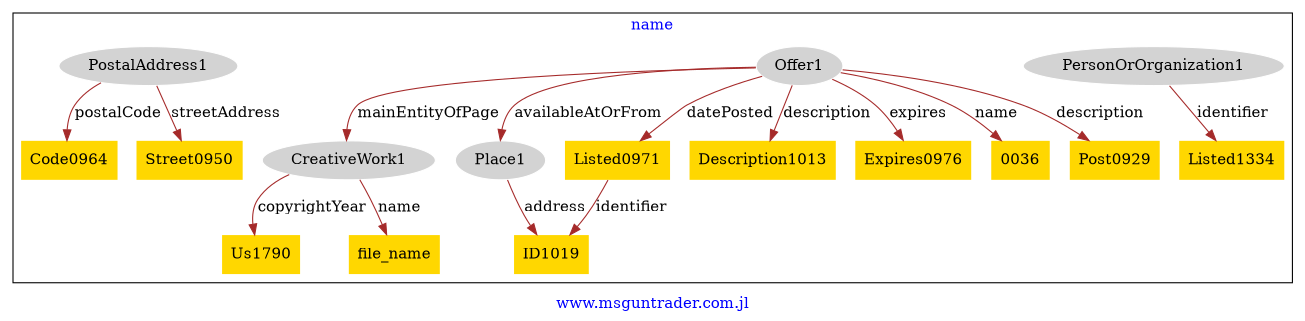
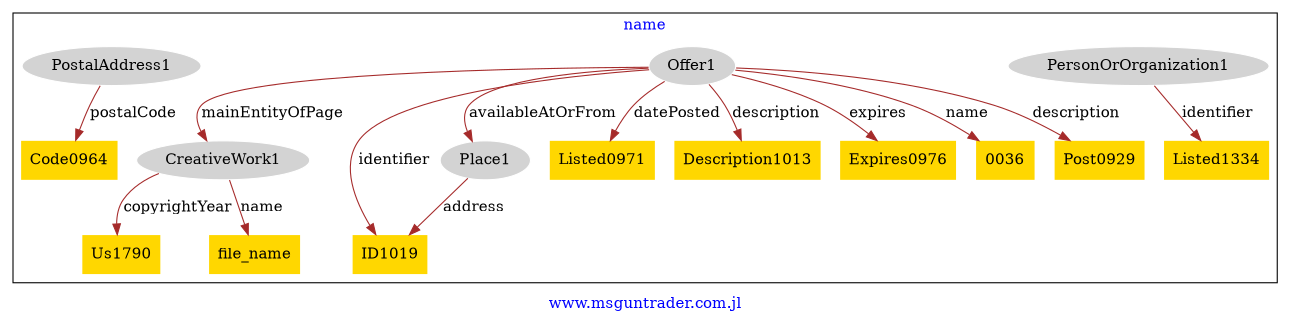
node "Street0950": removed
edge "Listed0971" -> "ID1019": now "Offer1" -> "ID1019"
